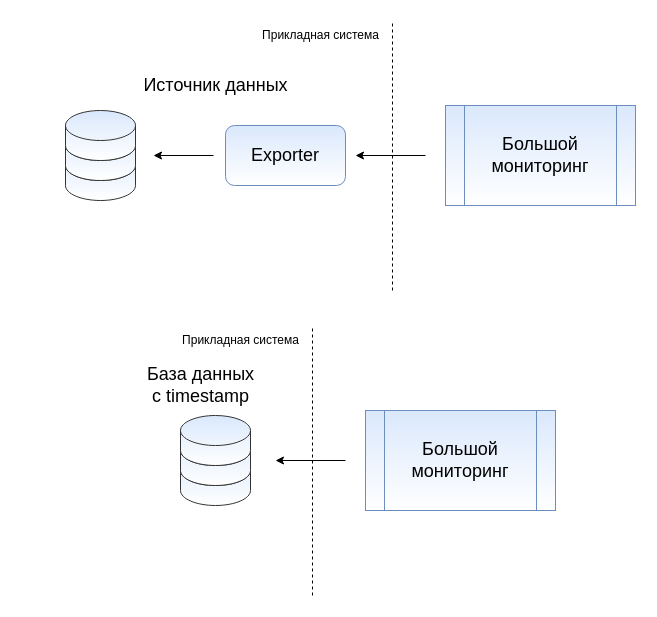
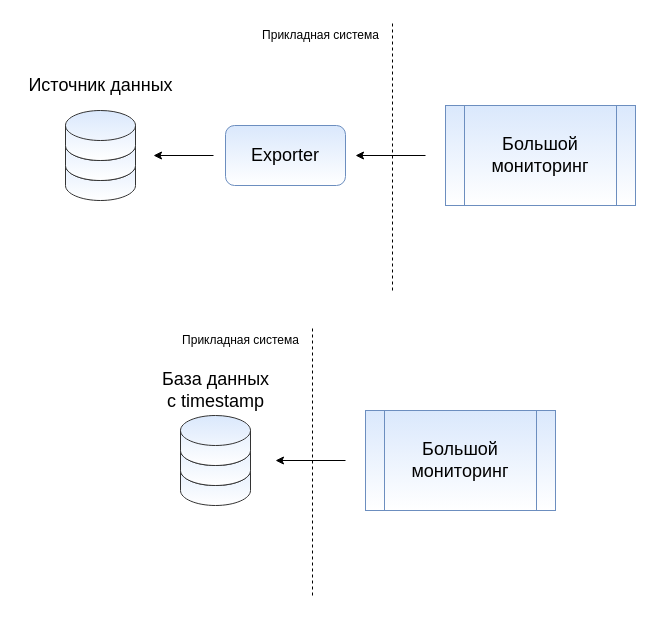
node "Источник данных": moved (216, 86) -> (101, 86)
node "База данных с timestamp": moved (201, 386) -> (216, 391)
